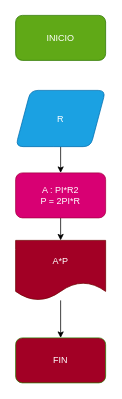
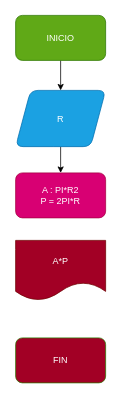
edge "INICIO" -> "R": added
edge "A : PI*R2 P = 2PI*R" -> "A*P": removed
edge "A*P" -> "FIN": removed
